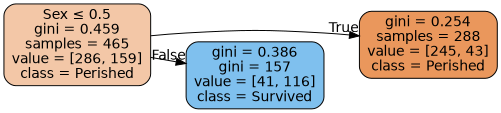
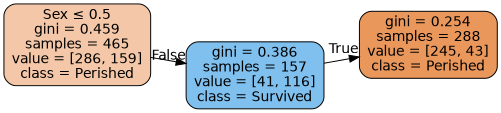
edge "Sex ≤ 0.5" -> "gini = 0.254": now "gini = 0.386" -> "gini = 0.254"
node "gini = 0.386": text "gini = 157" -> "samples = 157"
